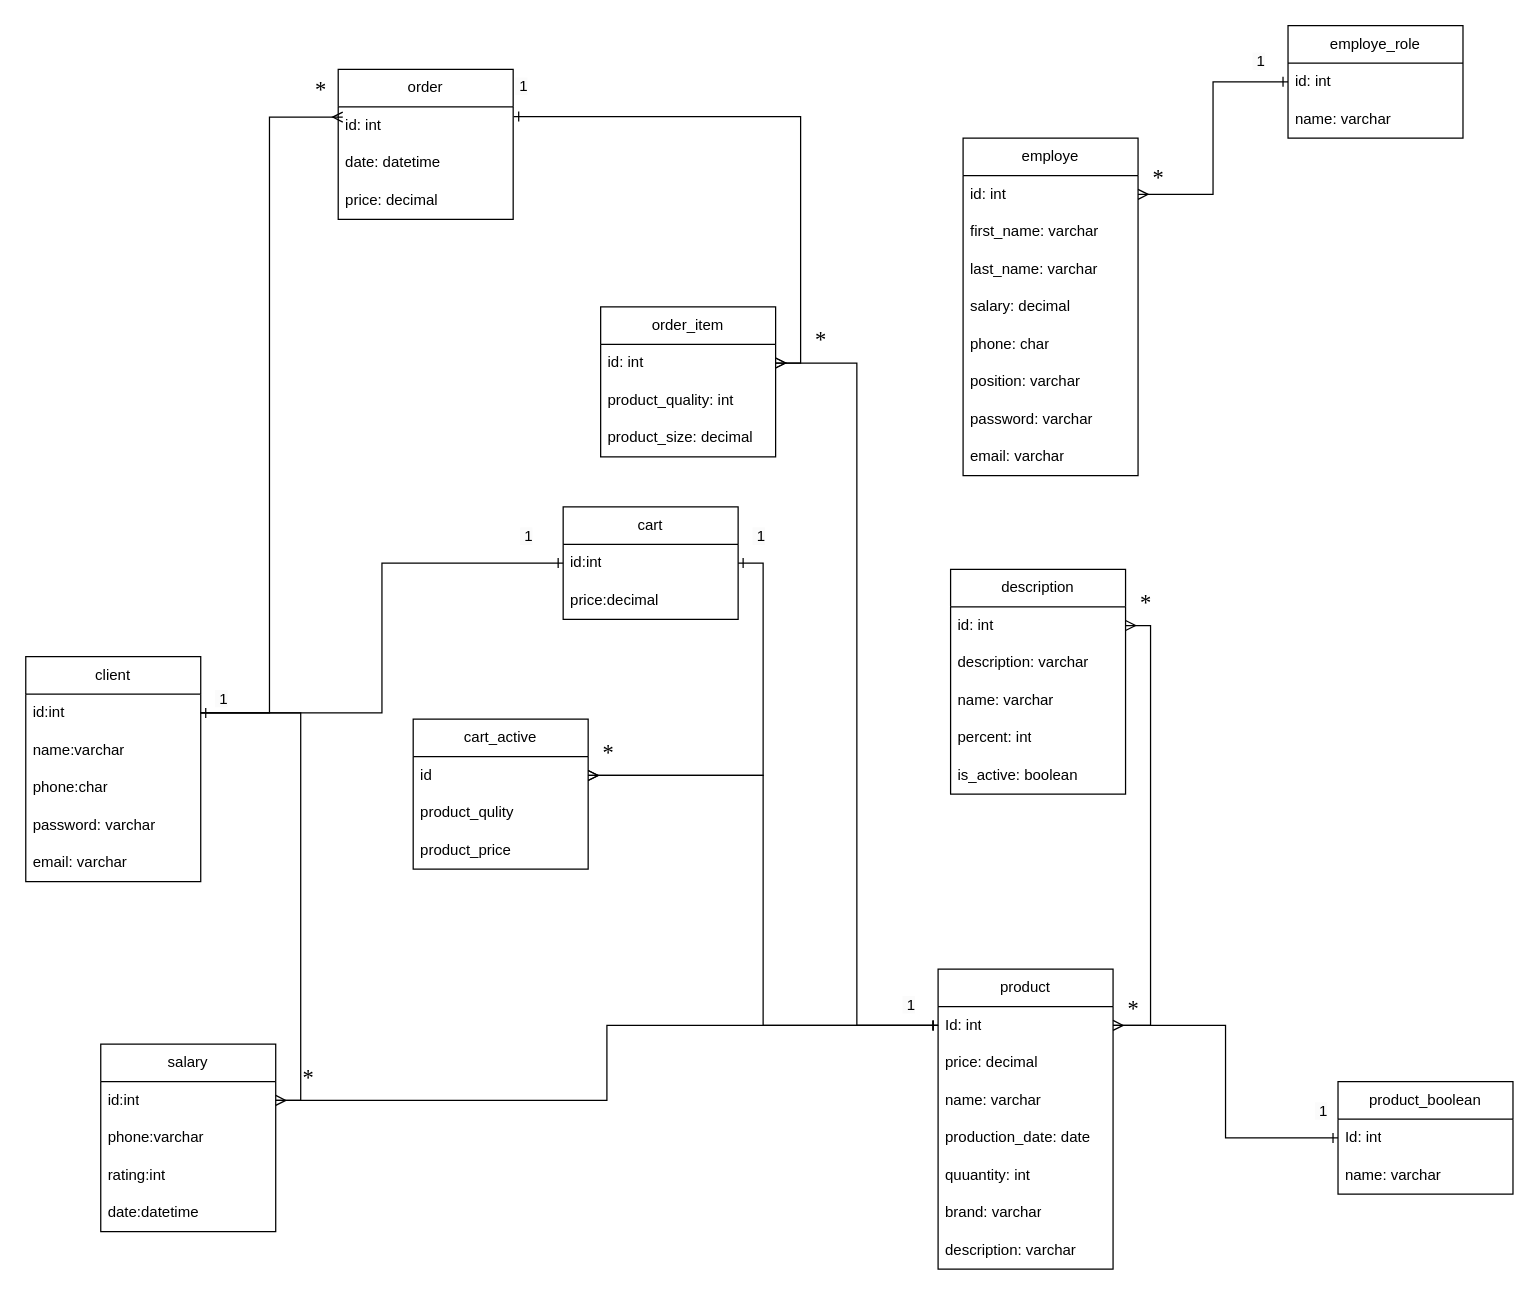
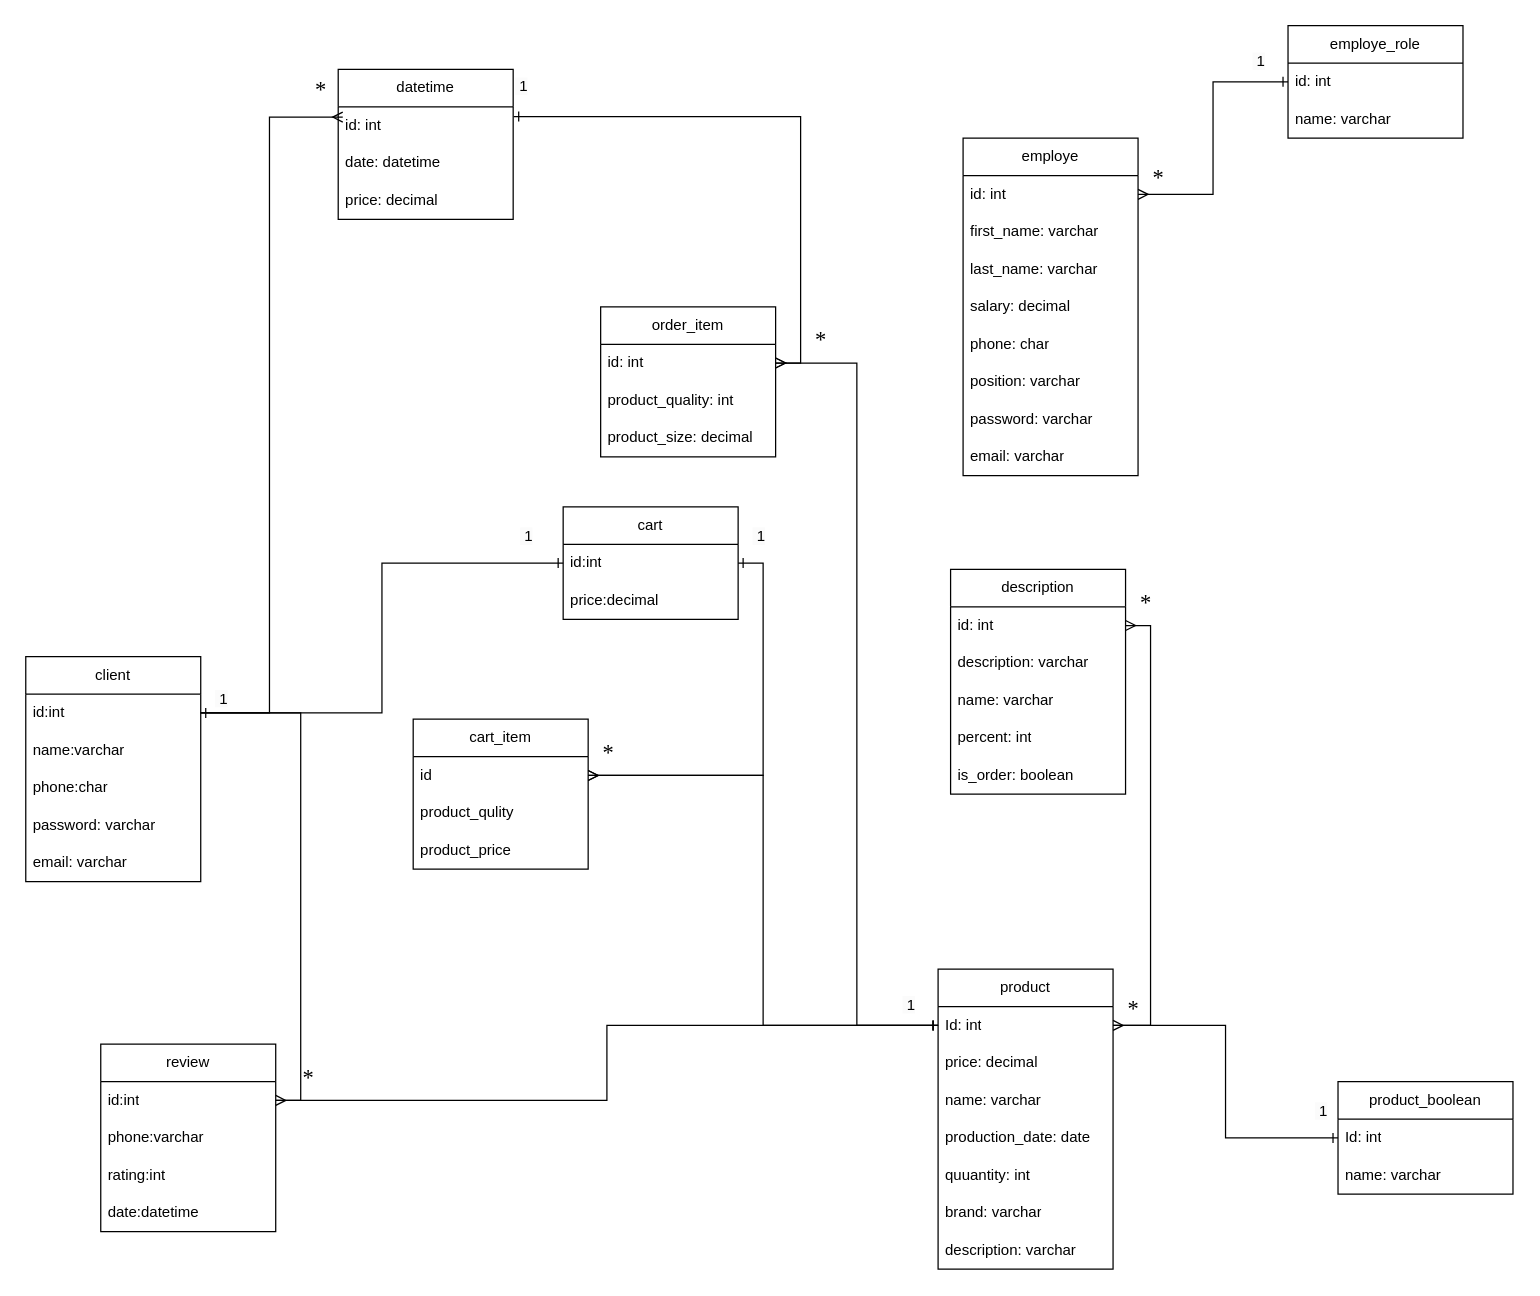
node "order": label "order" -> "datetime"
node "cart_active": label "cart_active" -> "cart_item"
node "is_active: boolean": label "is_active: boolean" -> "is_order: boolean"
node "salary": label "salary" -> "review"
